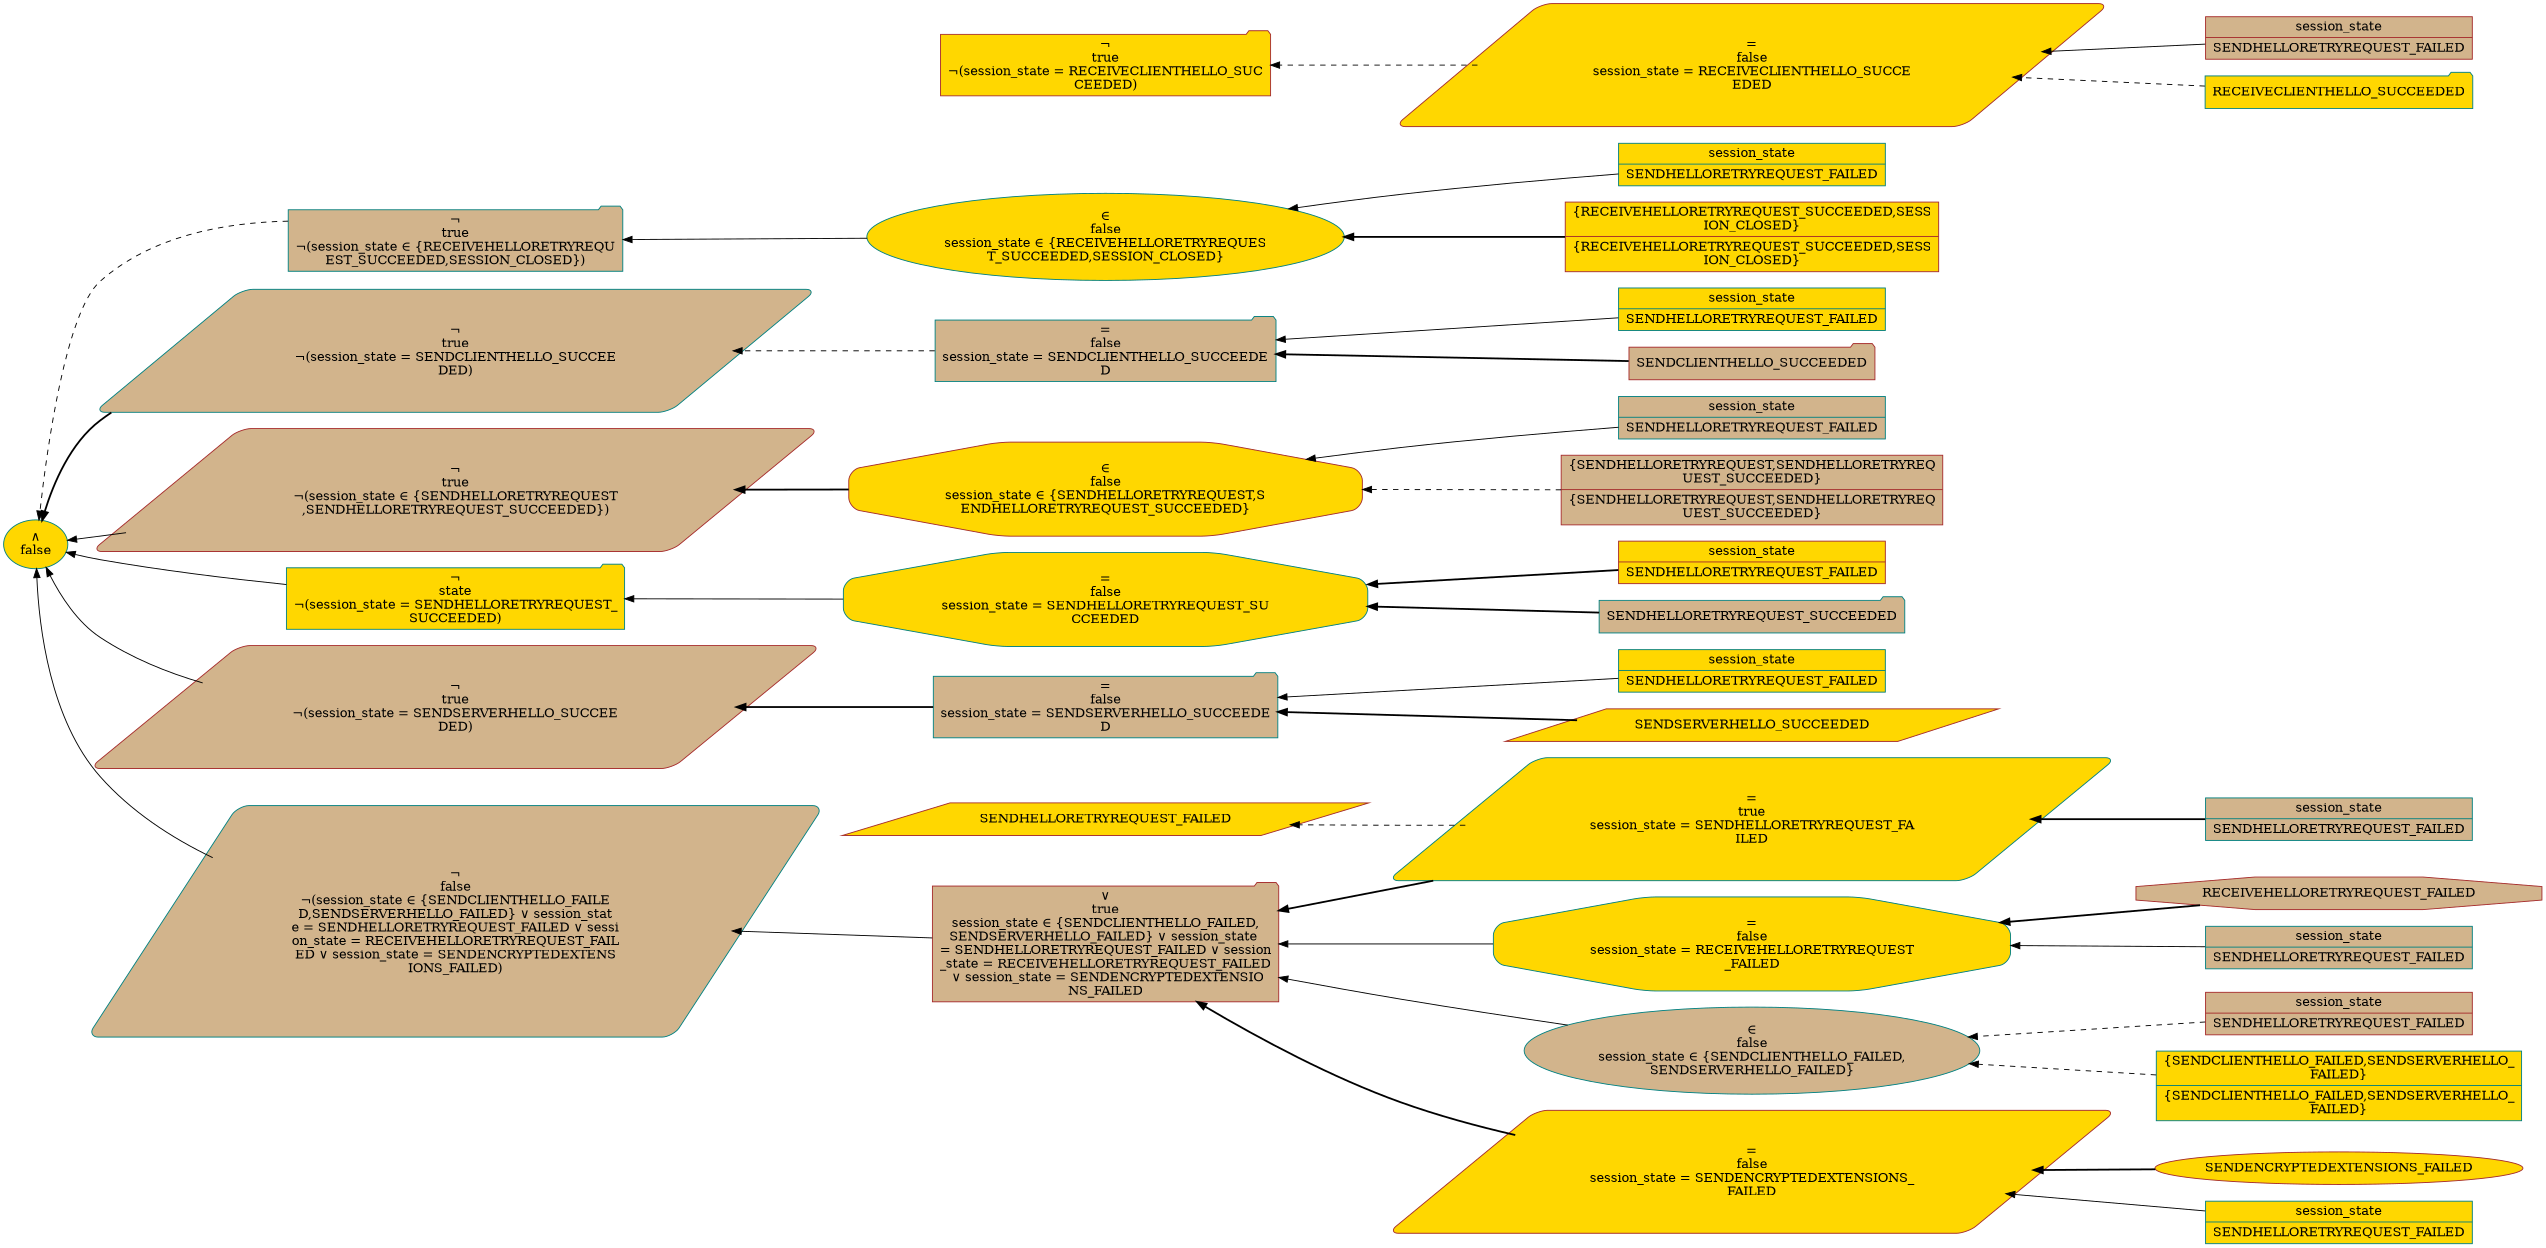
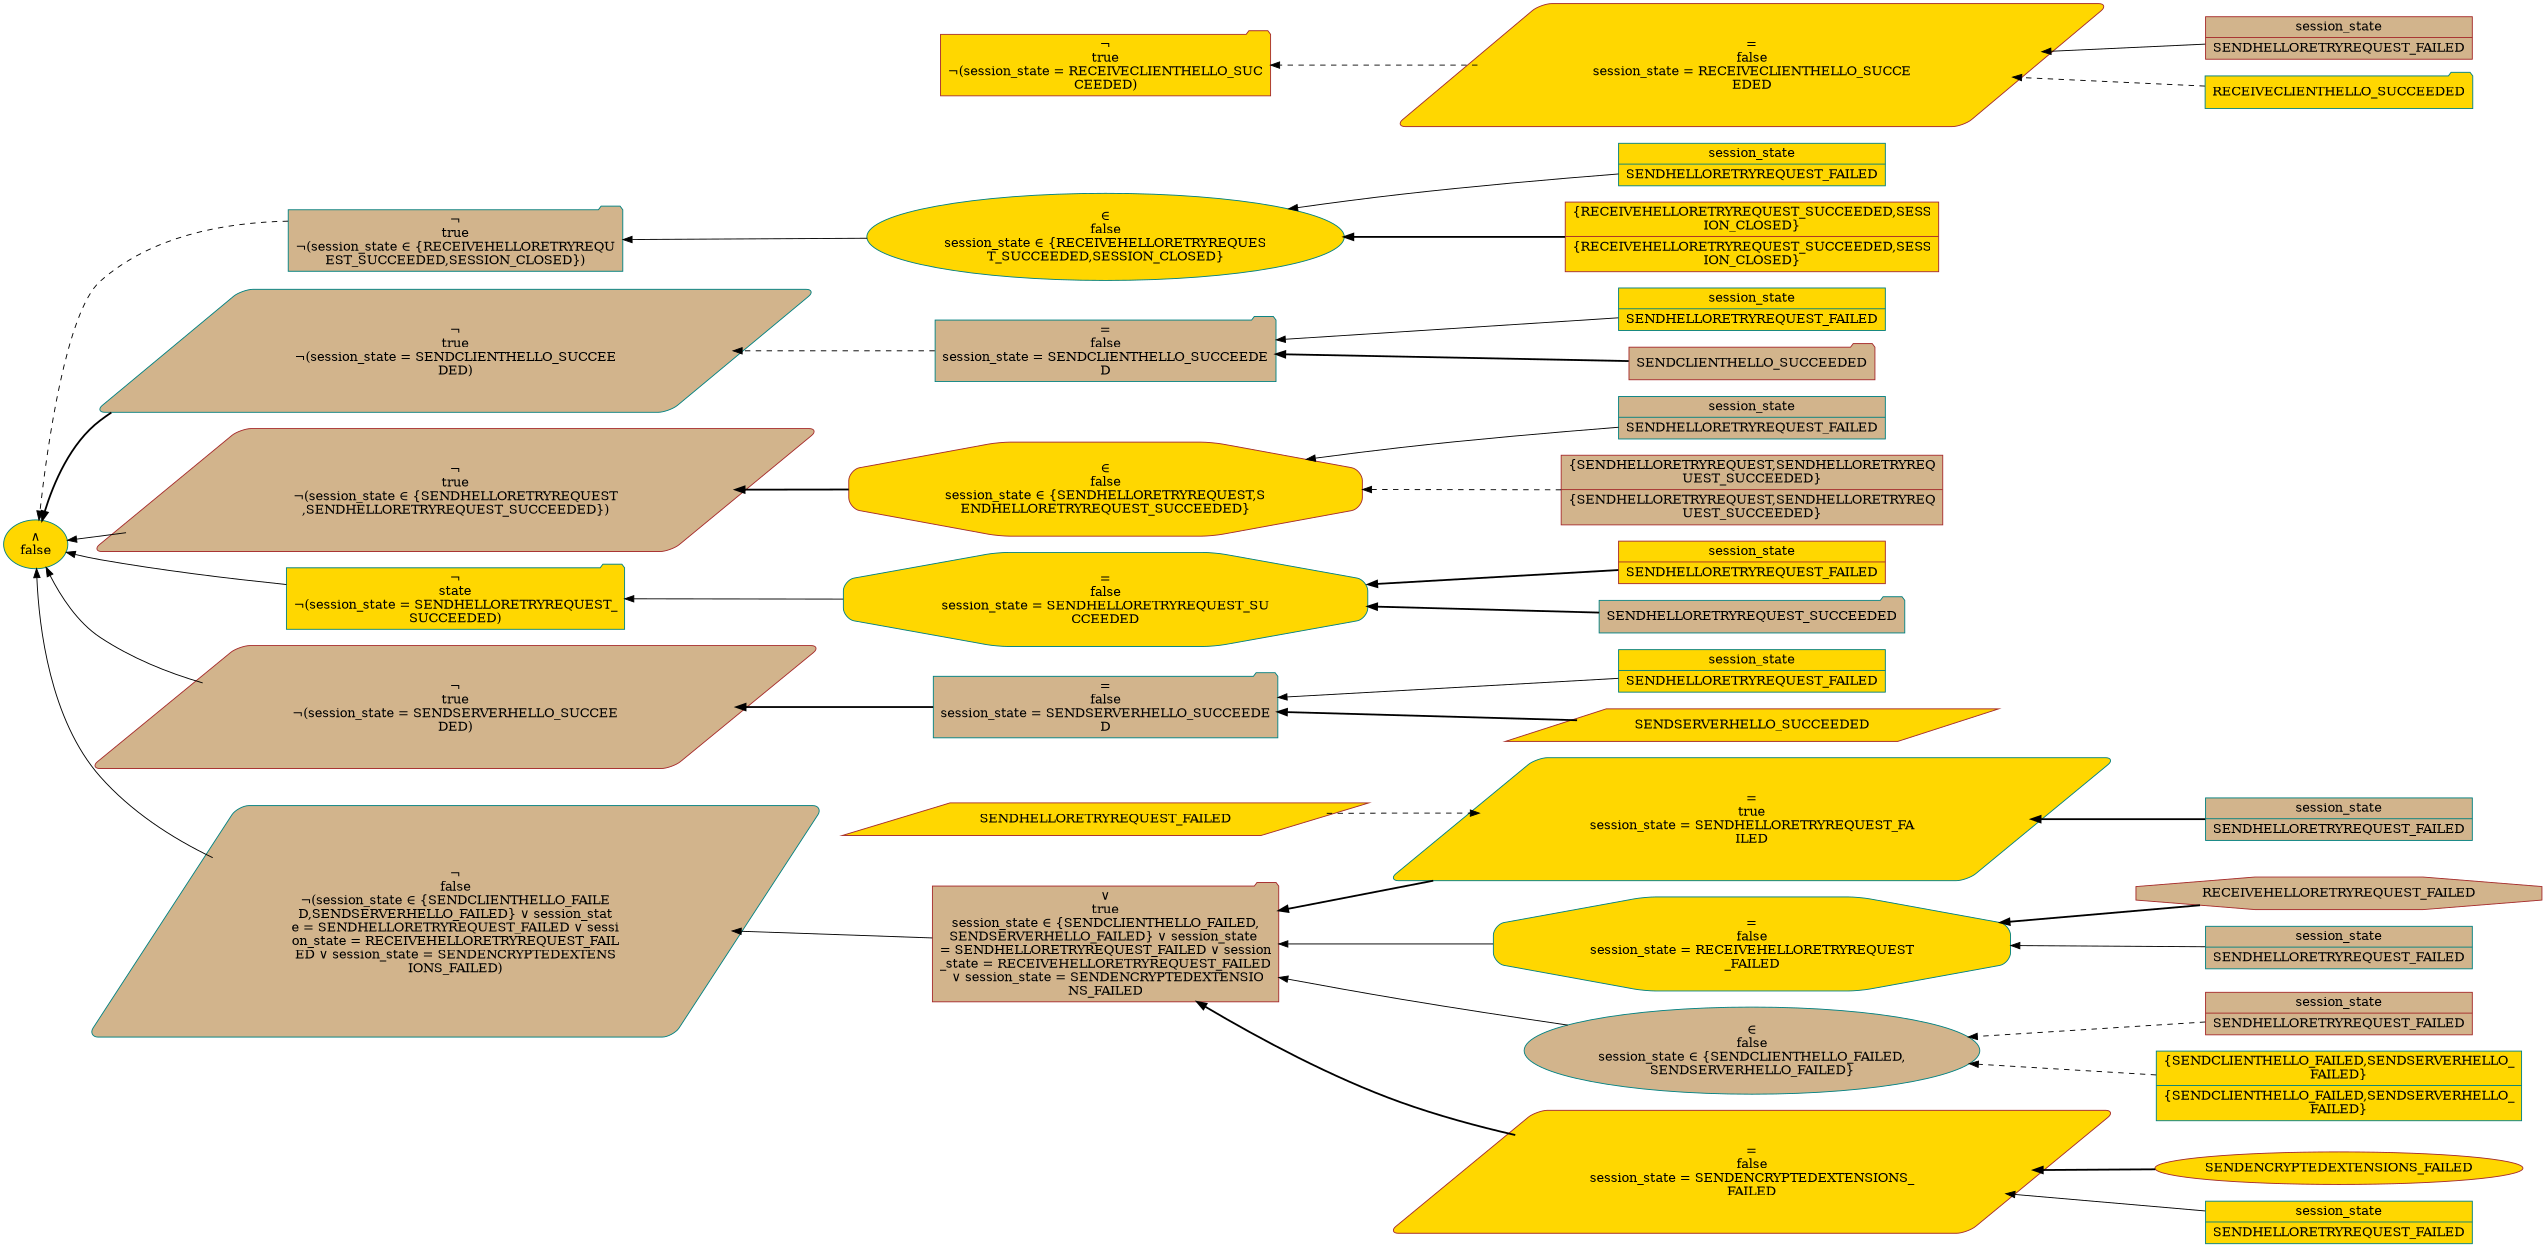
edge "= true session_state = SENDHELLORETRYREQUEST_FA ILED" -> "SENDHELLORETRYREQUEST_FAILED": reversed
